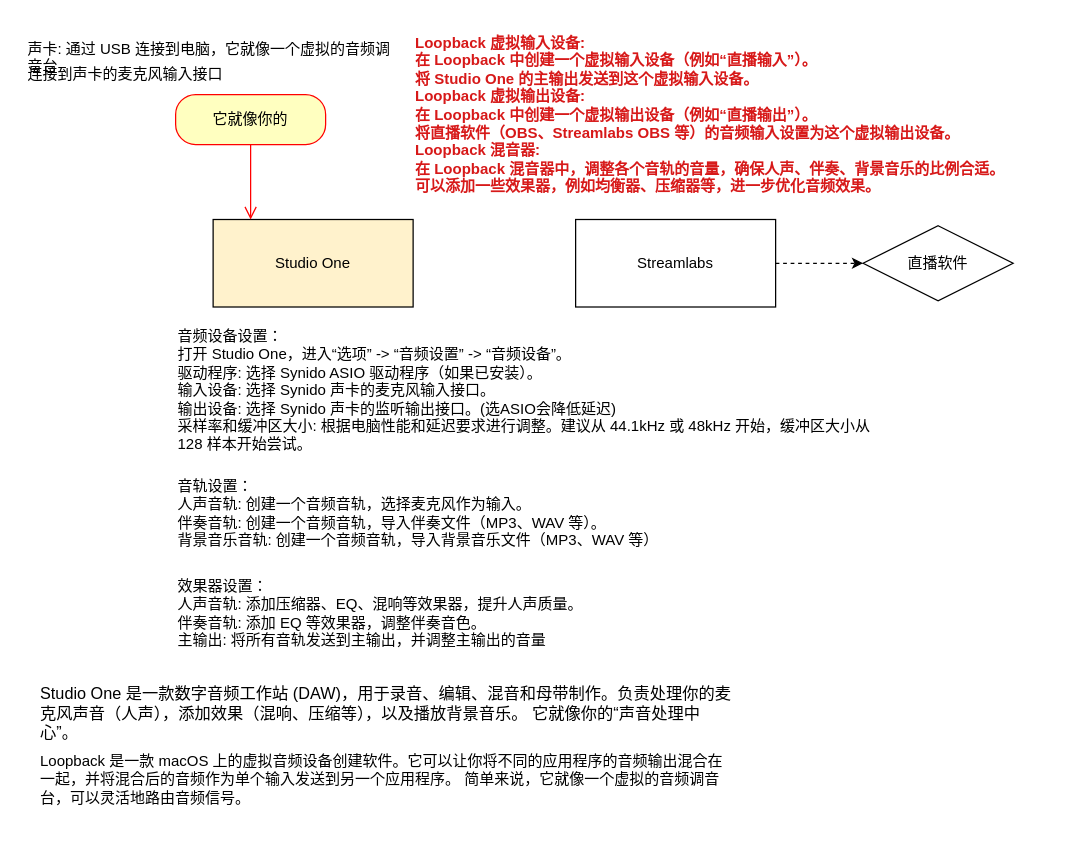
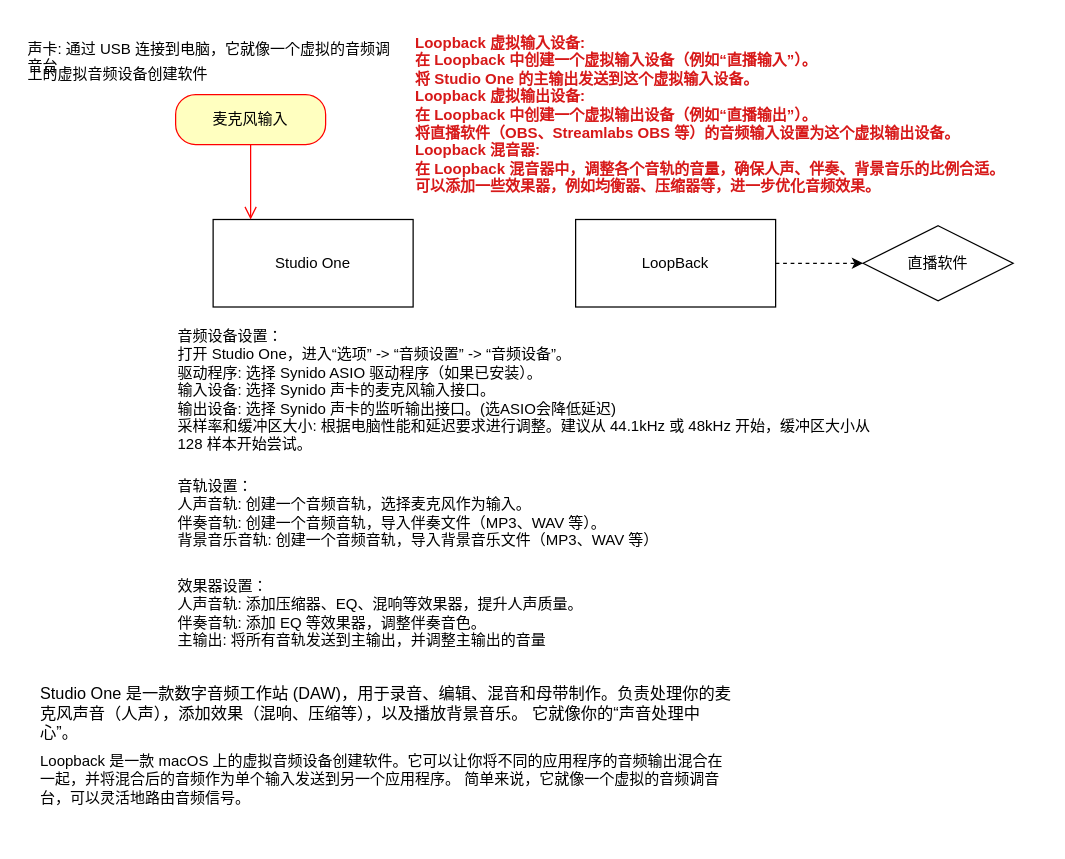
node "连接到声卡的麦克风输入接口": label "连接到声卡的麦克风输入接口" -> "上的虚拟音频设备创建软件"
node "它就像你的": label "它就像你的" -> "麦克风输入"
node "Studio One": fillcolor #fff2cc -> #ffffff
node "Streamlabs": label "Streamlabs" -> "LoopBack"
